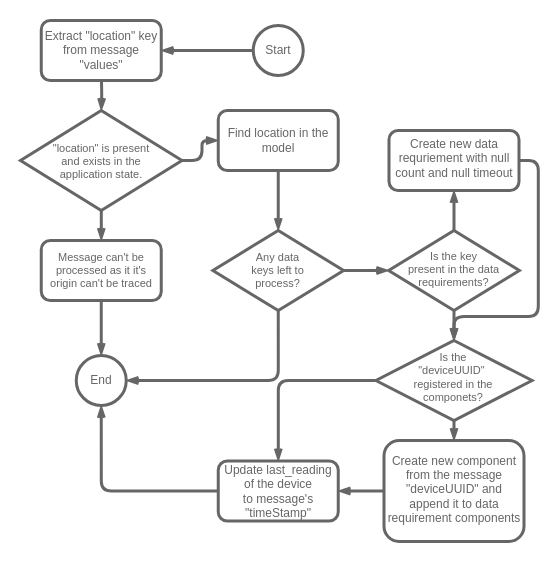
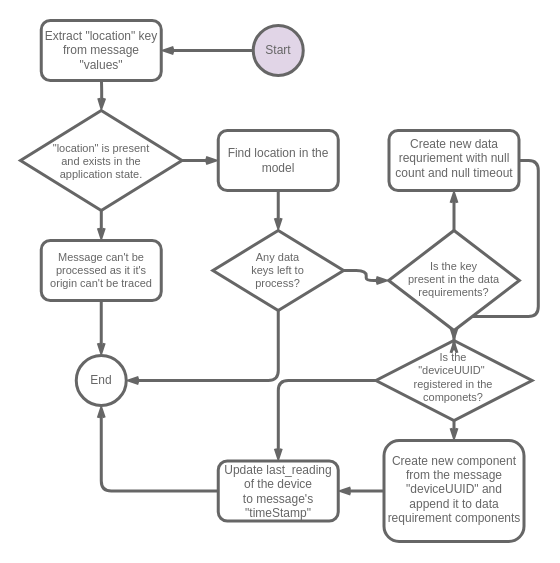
node "Start": fillcolor #ffffff -> #e1d5e7
node "Find location in the model": moved (278, 141) -> (278, 161)
node "Is the key present in the data requirements?": size 131x80 -> 131x100
